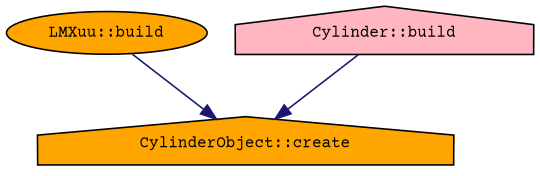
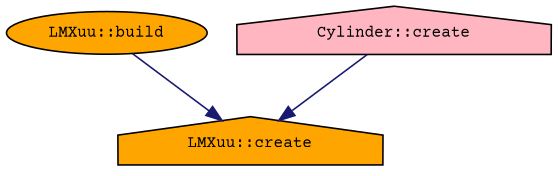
node "Cylinder::build": label "Cylinder::build" -> "Cylinder::create"
node "CylinderObject::create": label "CylinderObject::create" -> "LMXuu::create"
